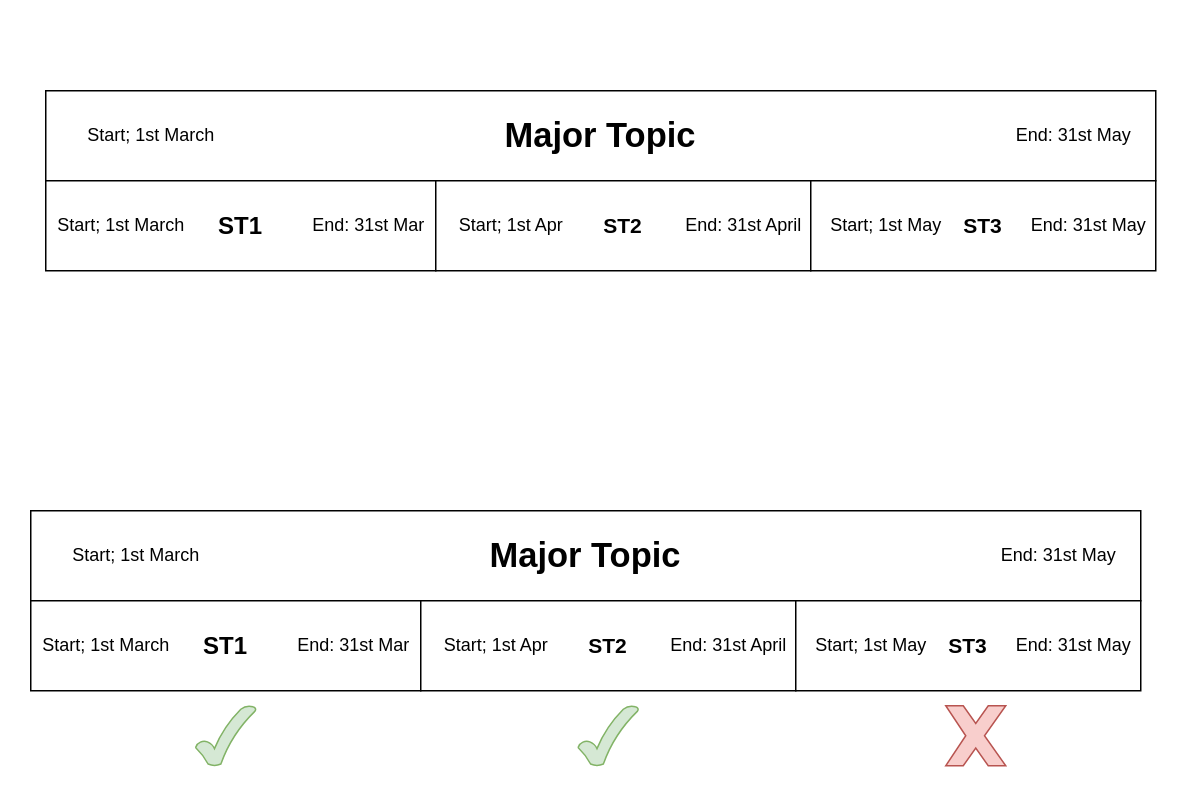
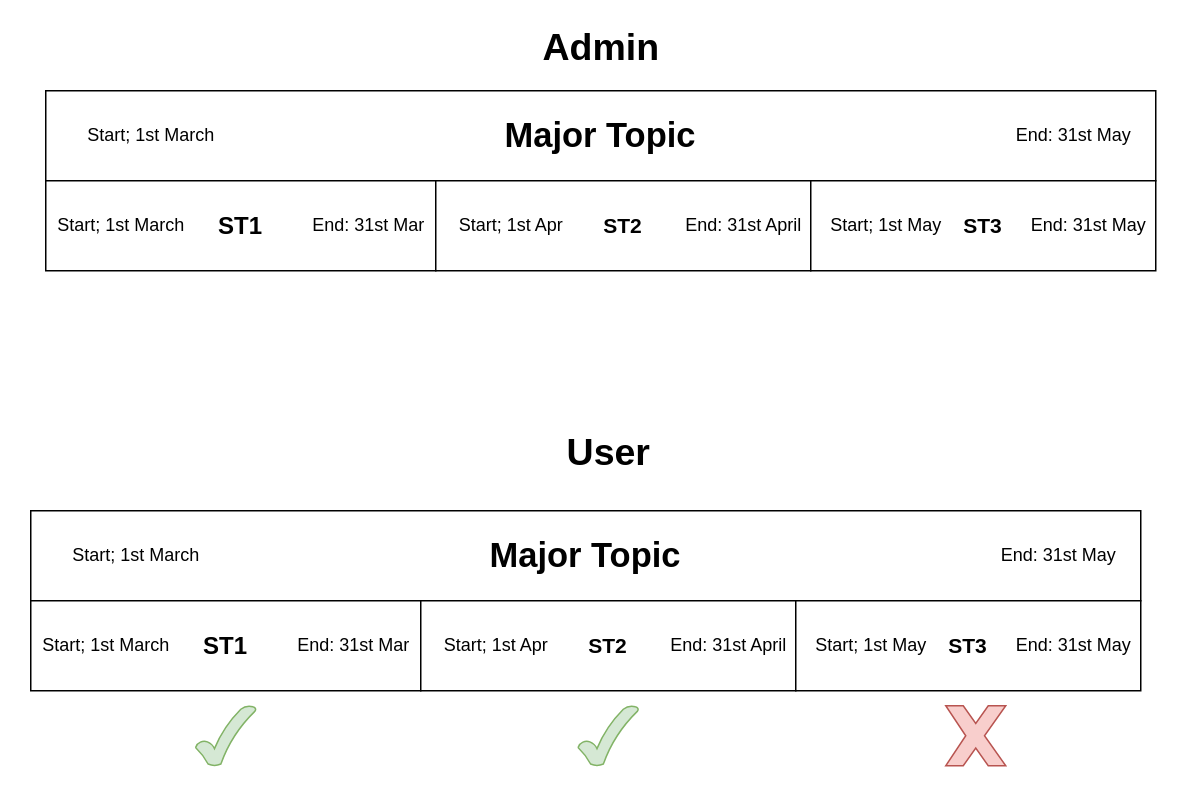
node "Admin": added
node "User": added
